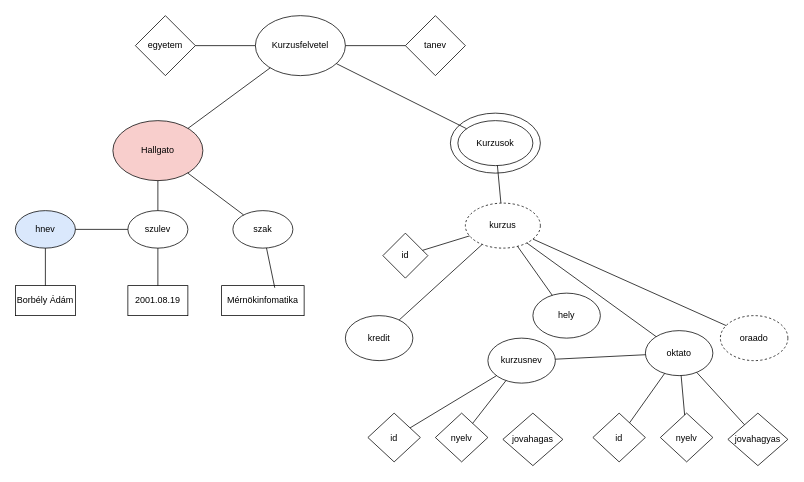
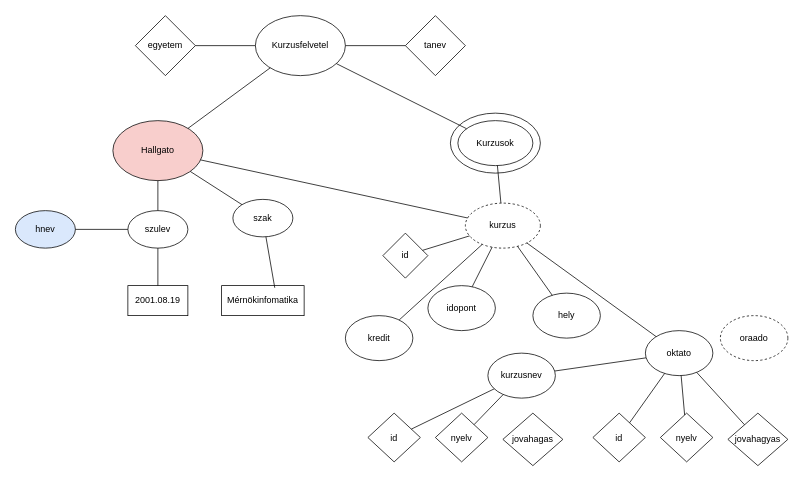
node "szak": moved (263, 229) -> (263, 218)
edge "hnev" -- "Borbély Ádám": removed
edge "kurzus" -- "idopont": added
edge "kurzus" -- "oraado": now "kurzus" -- "Hallgato"
node "Borbély Ádám": removed
node "idopont": added
node "kurzusnev": moved (522, 360) -> (522, 375)
